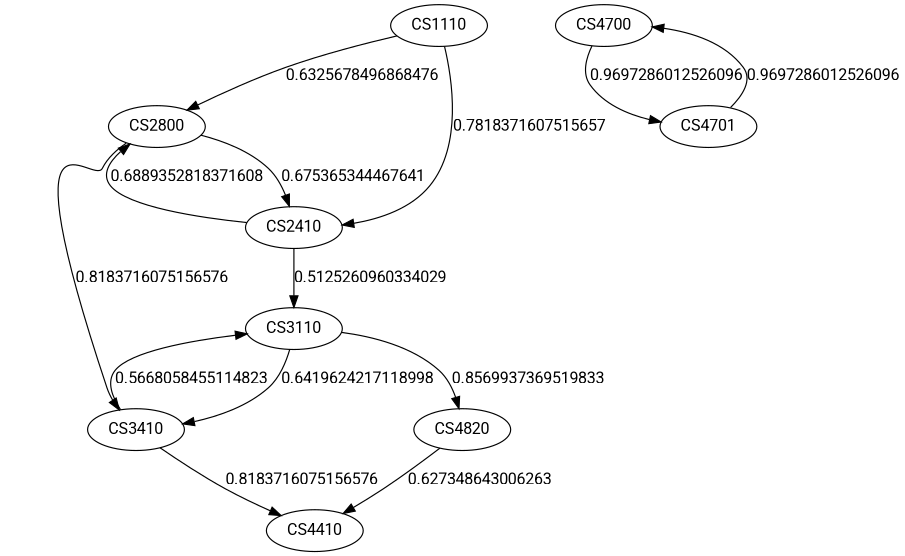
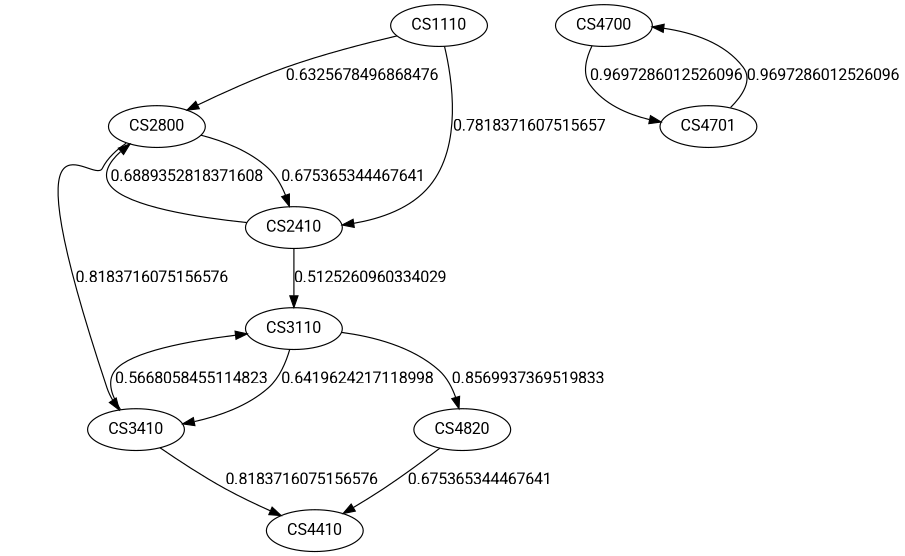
edge "CS4820" -> "CS4410": label "0.627348643006263" -> "0.675365344467641"
